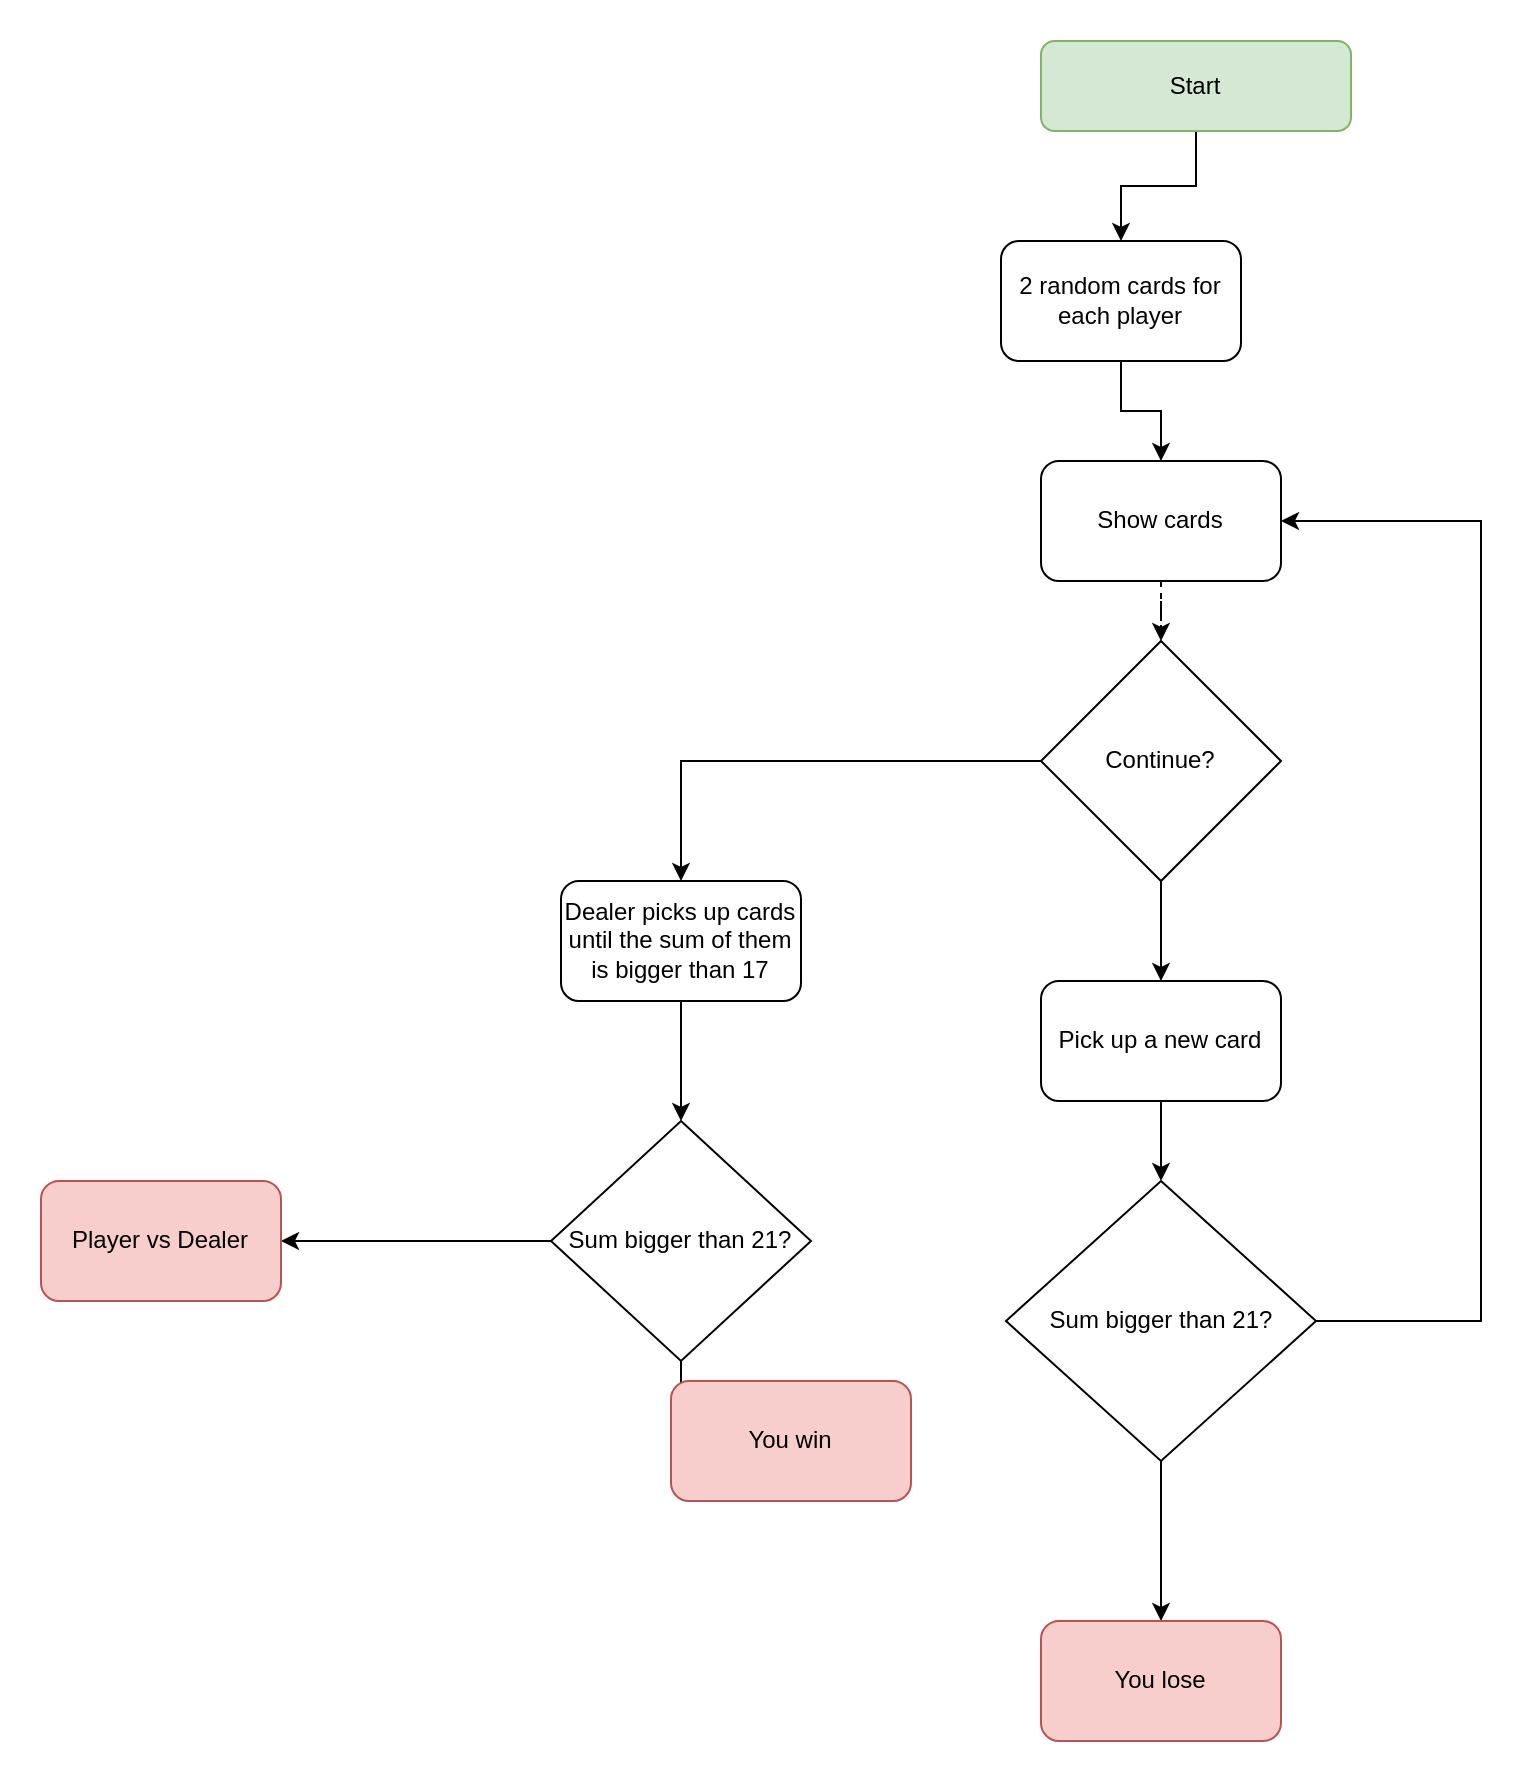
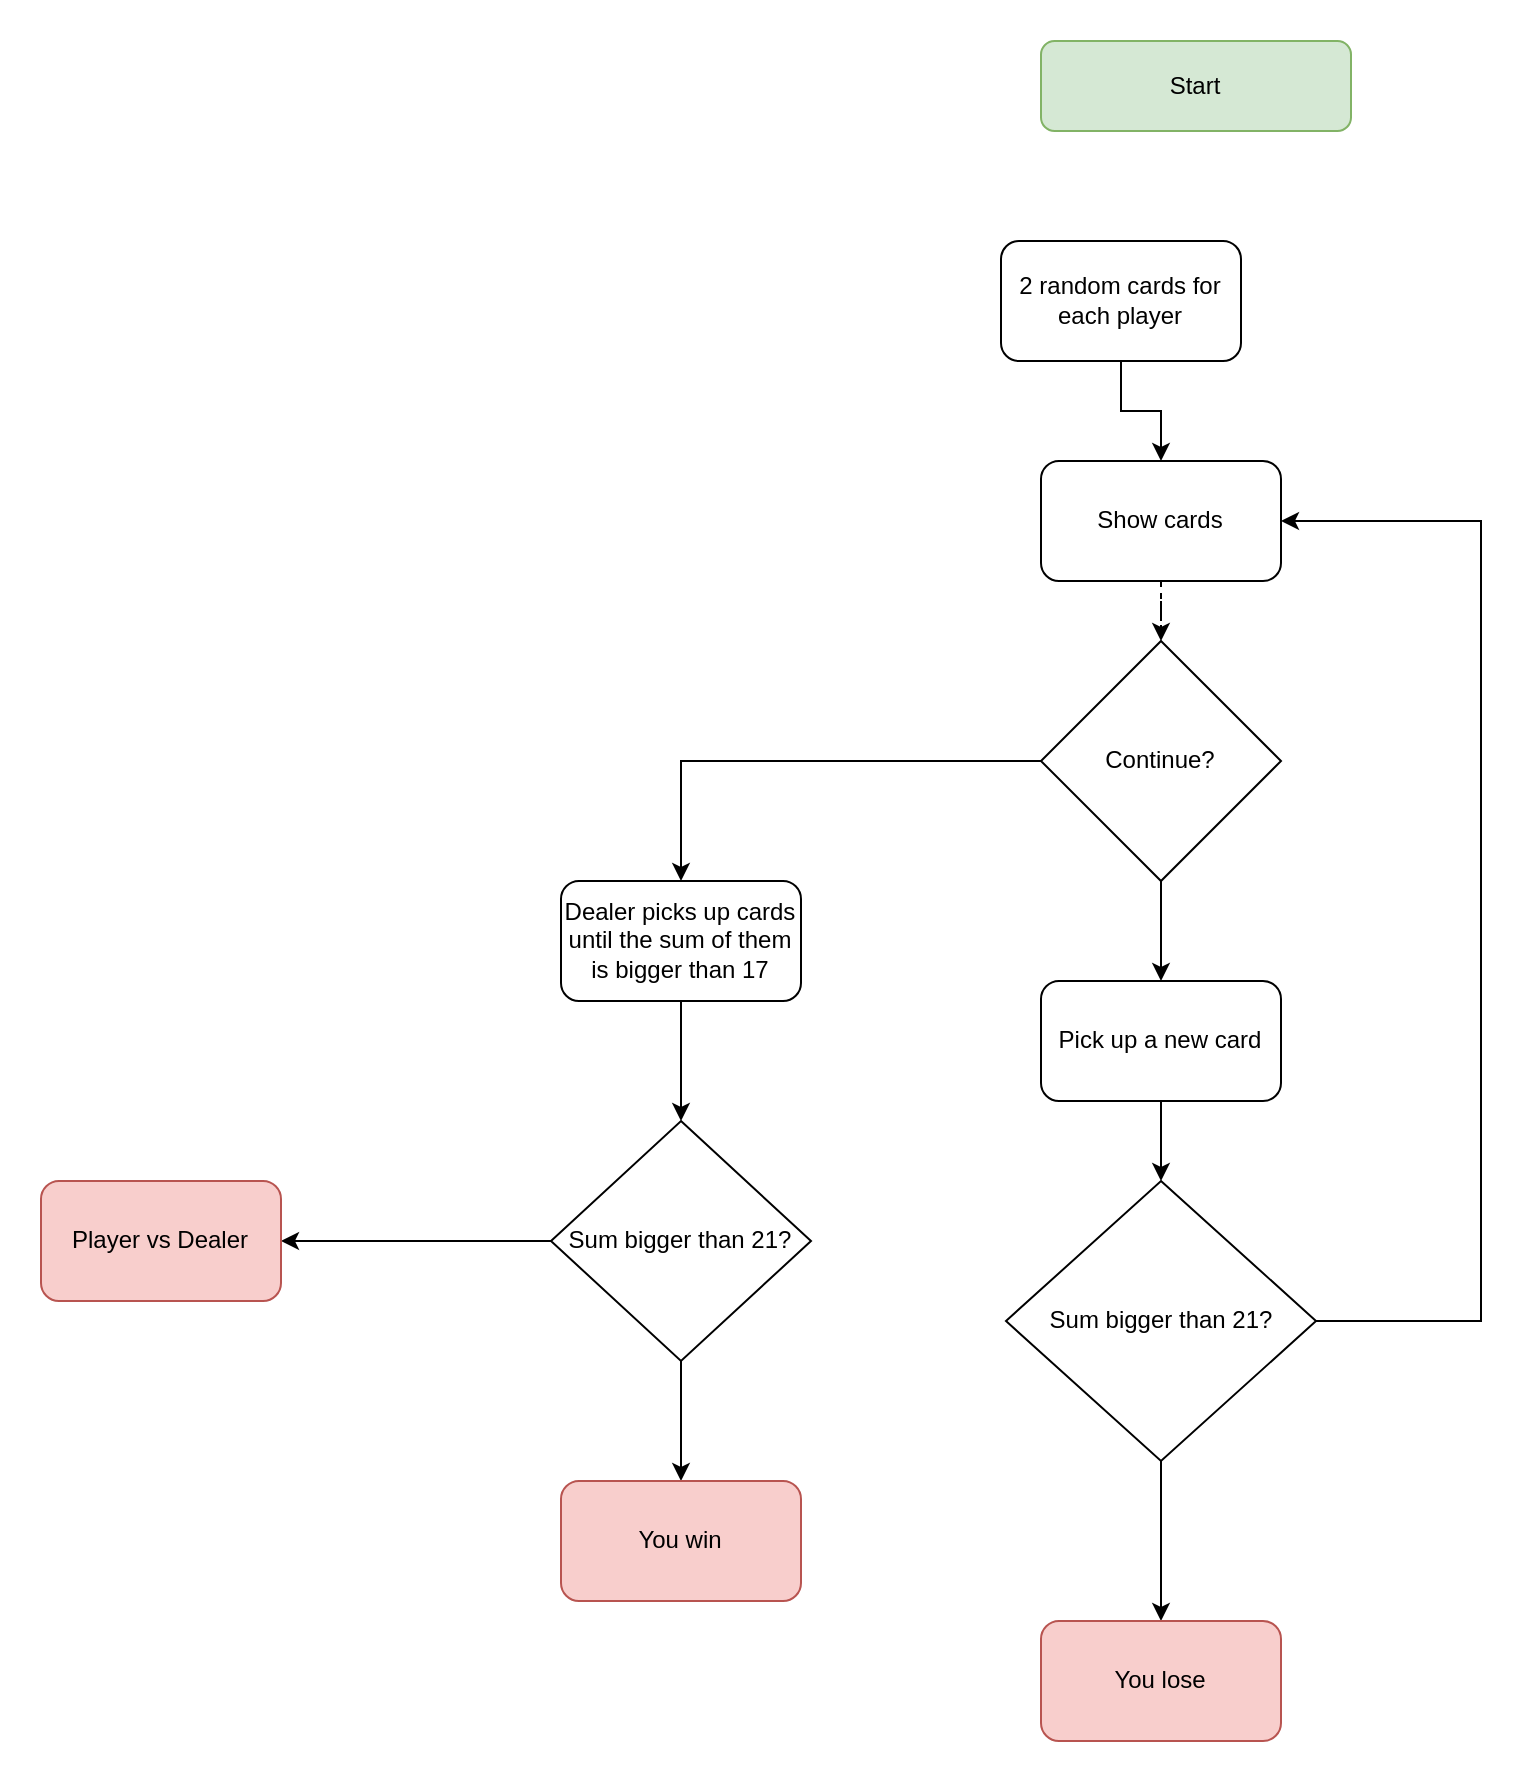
edge "Start" -> "2 random cards for each player": removed
node "You win": moved (791, 1441) -> (681, 1541)
